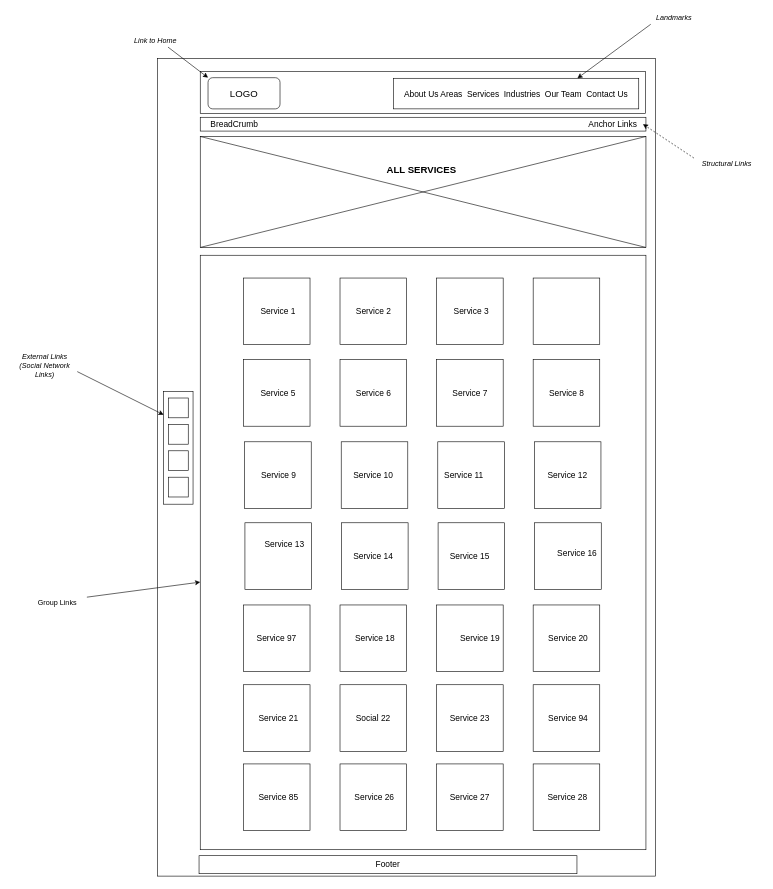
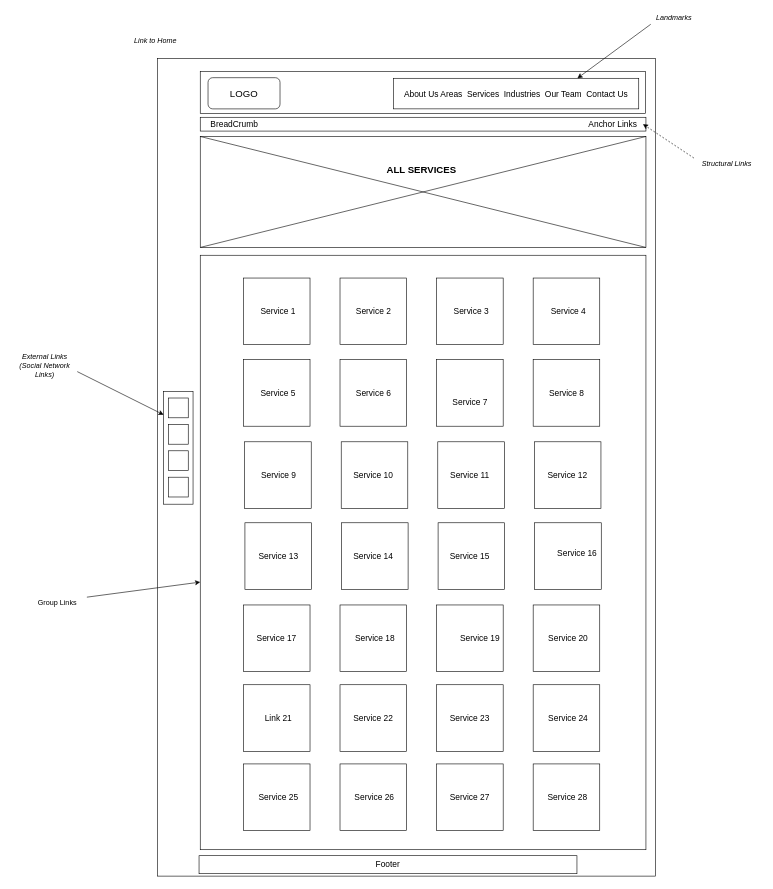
edge "Link to Home" -> "LOGO": removed
node "Service 4": added
node "Service 7": moved (470, 393) -> (470, 402)
node "Service 11": moved (464, 476) -> (470, 476)
node "Service 13": moved (284, 545) -> (278, 557)
node "Service 97": label "Service 97" -> "Service 17"
node "Service 21": label "Service 21" -> "Link 21"
node "Social 22": label "Social 22" -> "Service 22"
node "Service 94": label "Service 94" -> "Service 24"
node "Service 85": label "Service 85" -> "Service 25"
